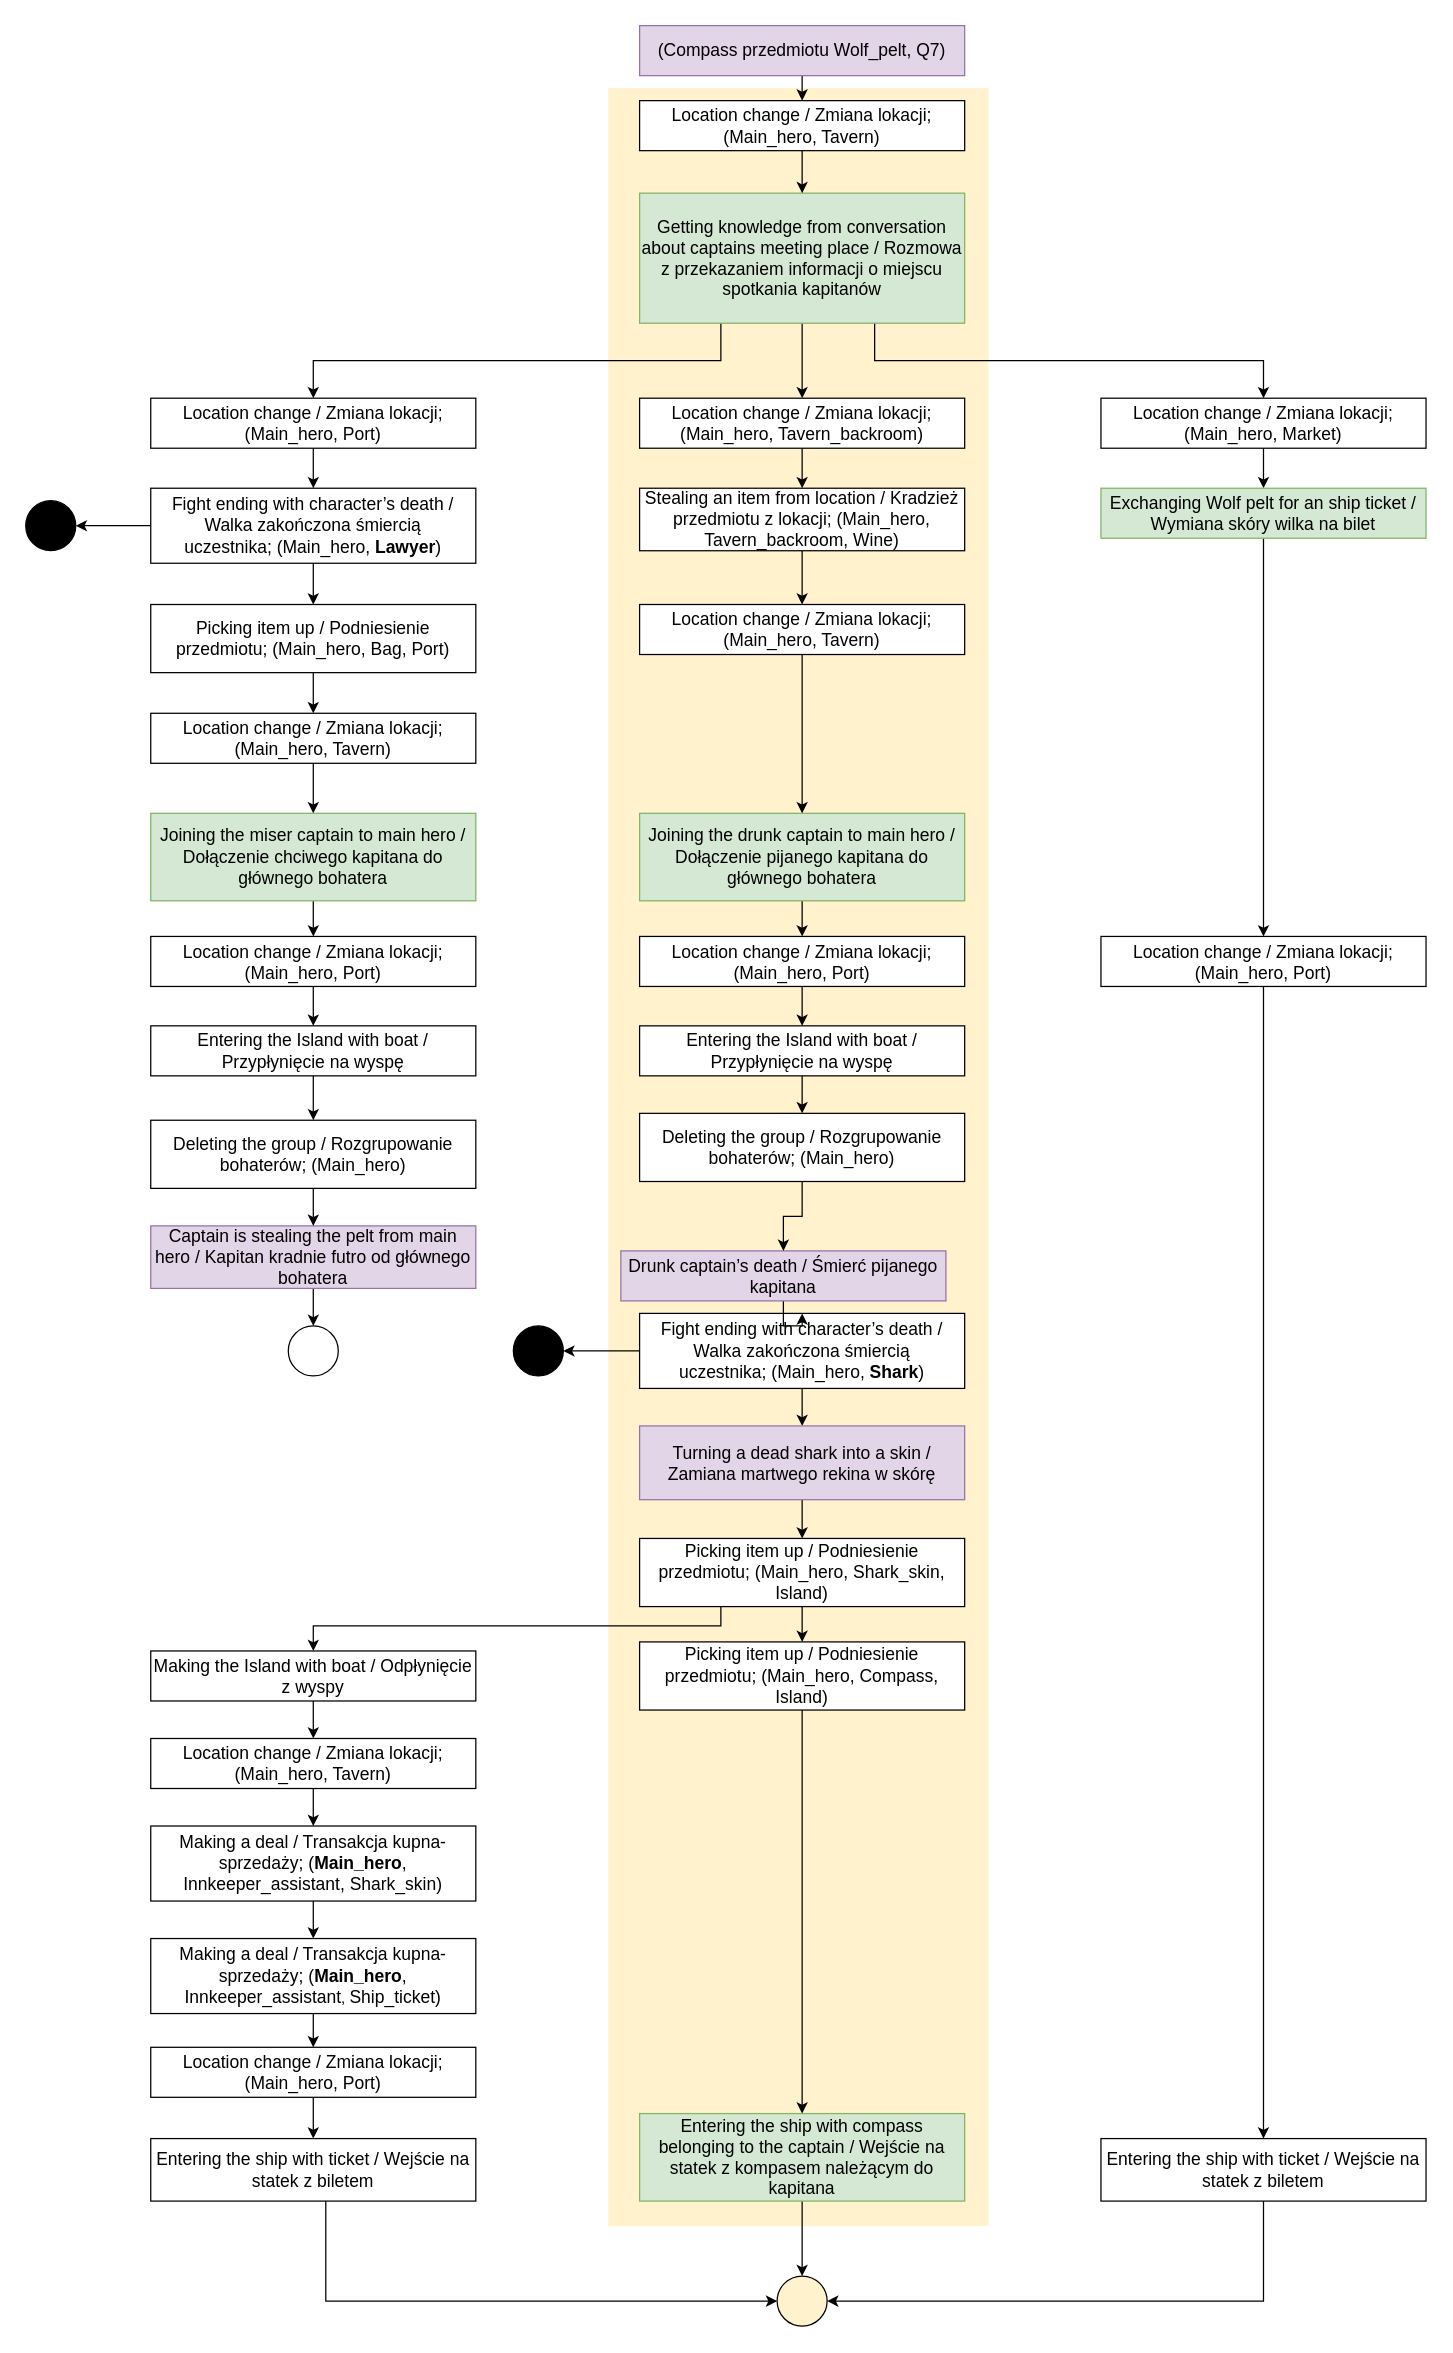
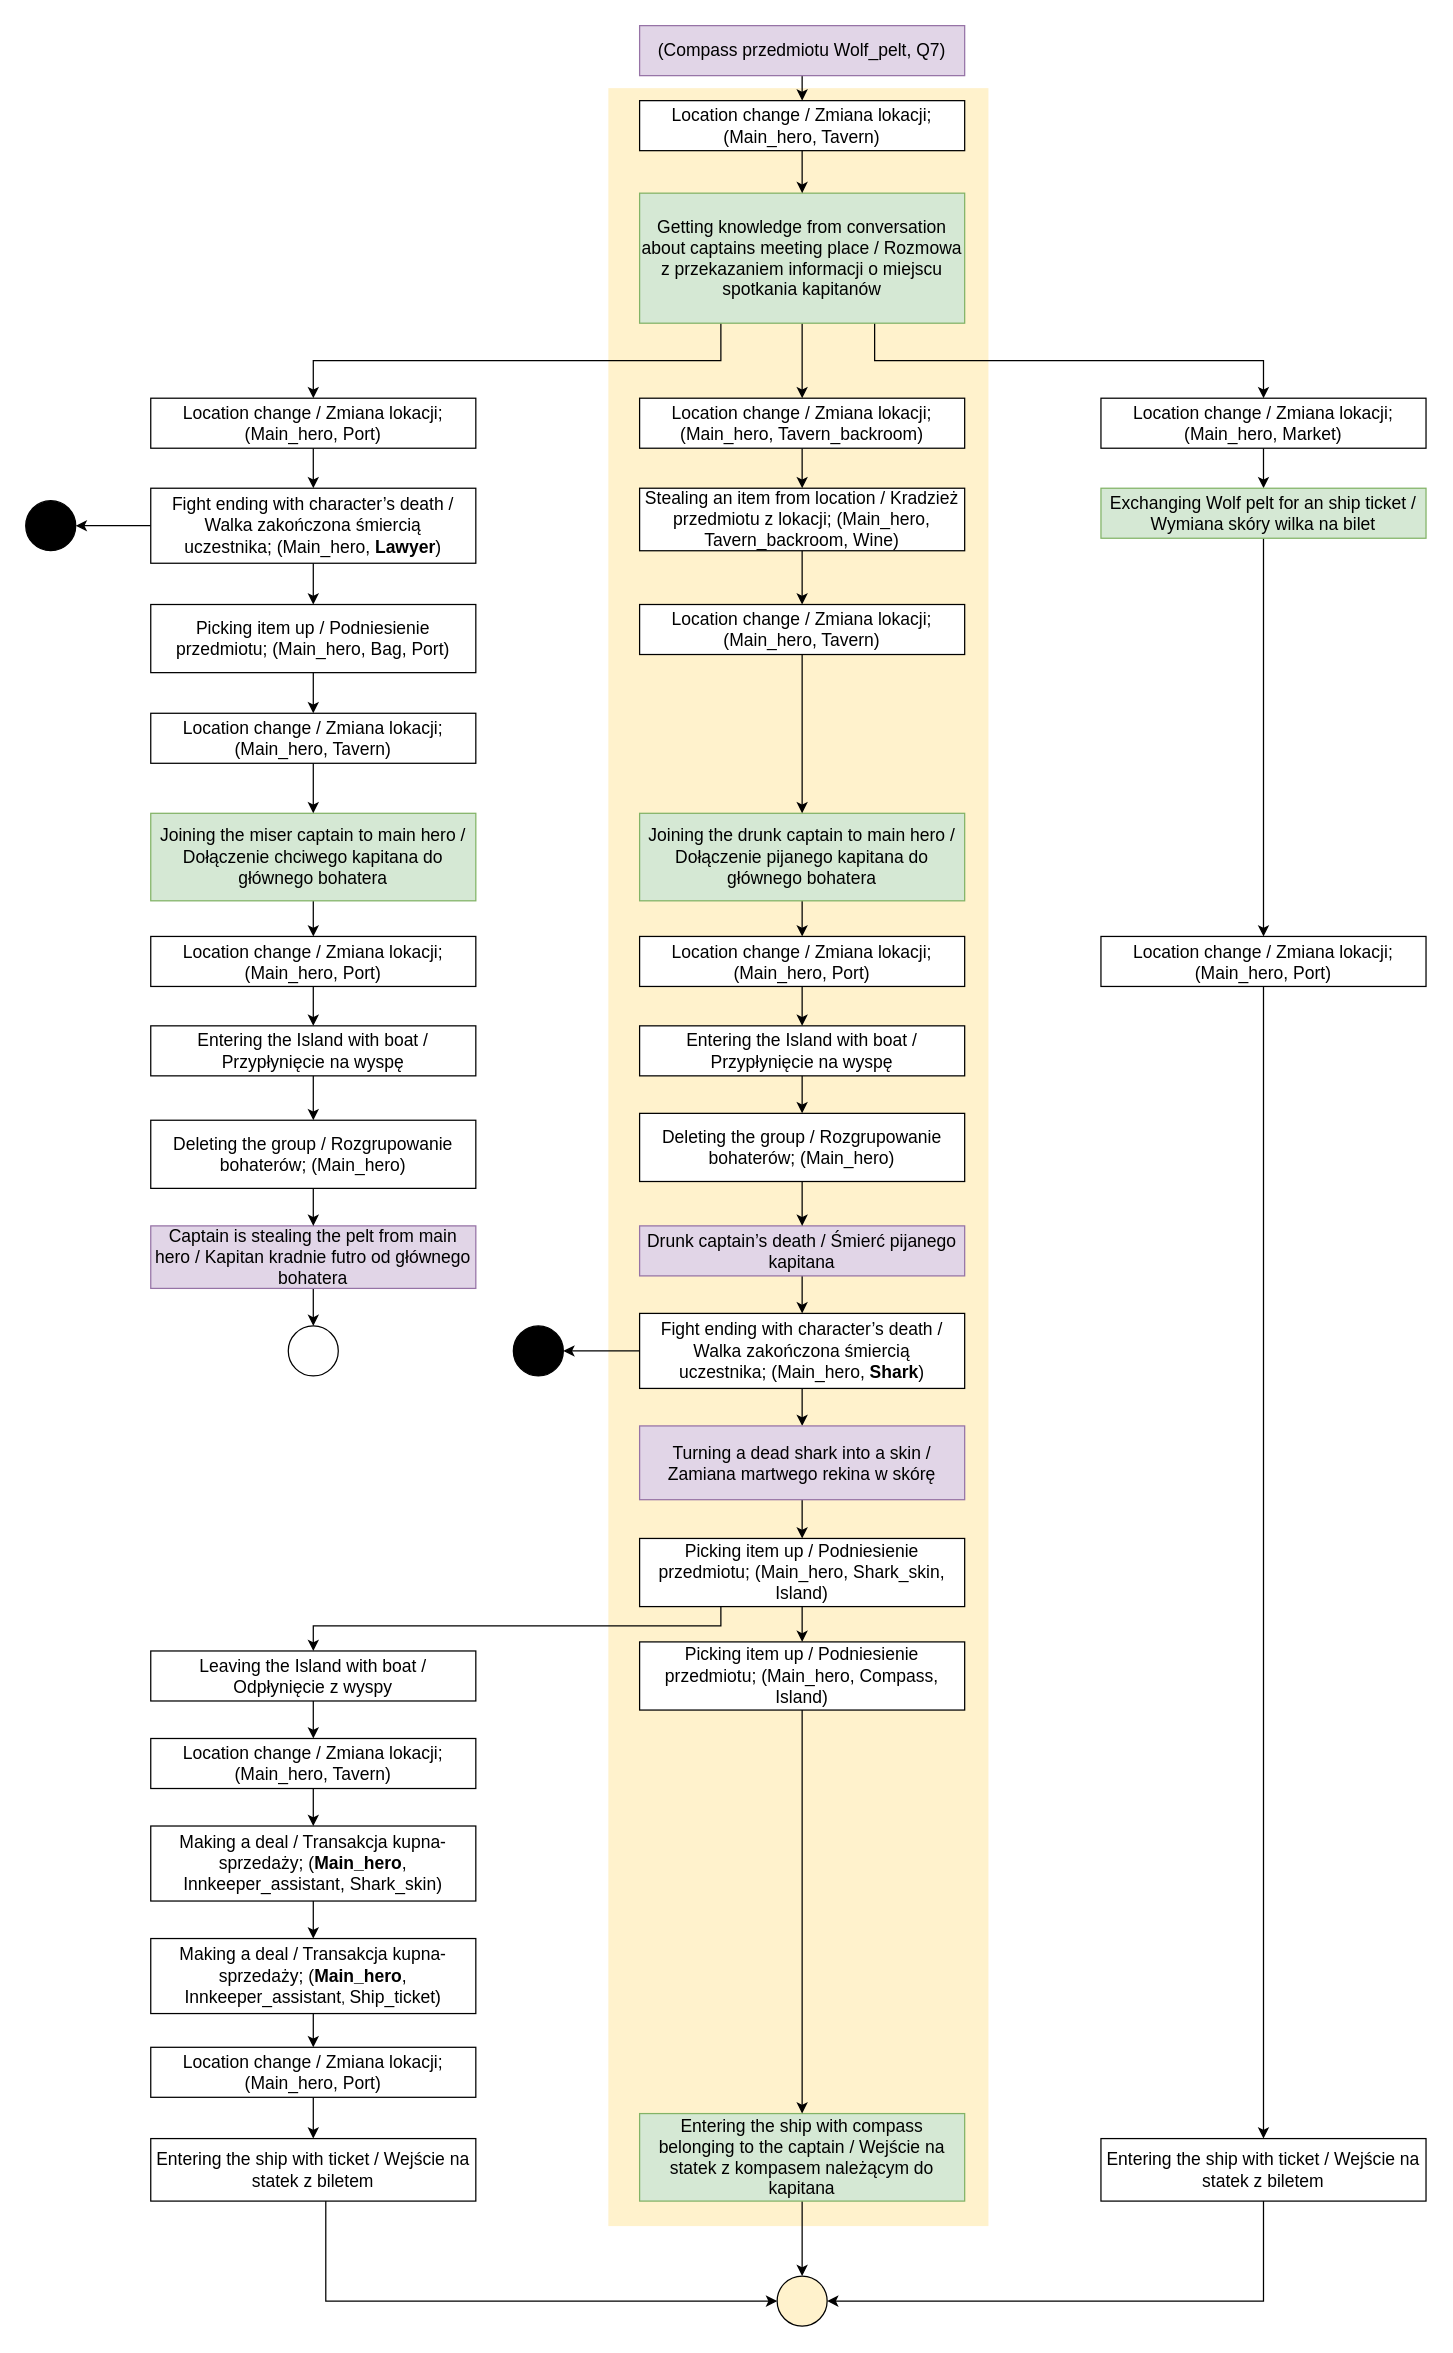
node "Drunk captain’s death / Śmierć pijanego kapitana": moved (783, 1276) -> (802, 1251)
node "Making the Island with boat / Odpłynięcie z wyspy": label "Making the Island with boat / Odpłynięcie z wyspy" -> "Leaving the Island with boat / Odpłynięcie z wyspy"
